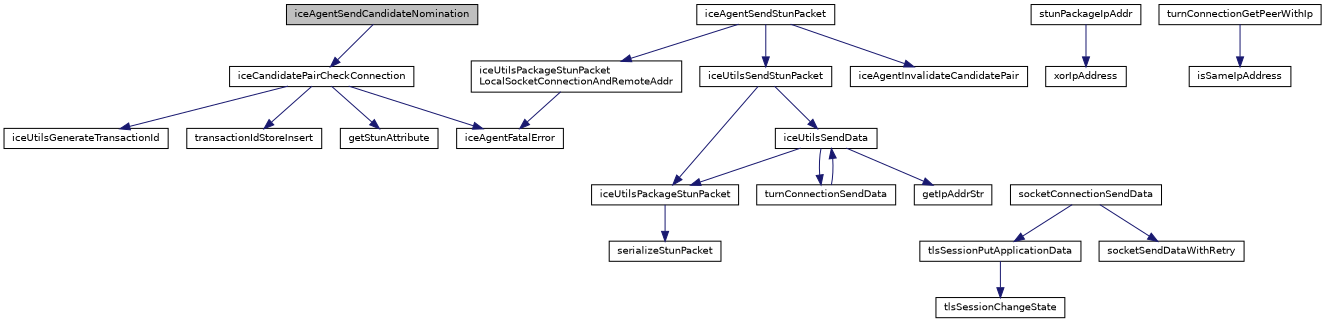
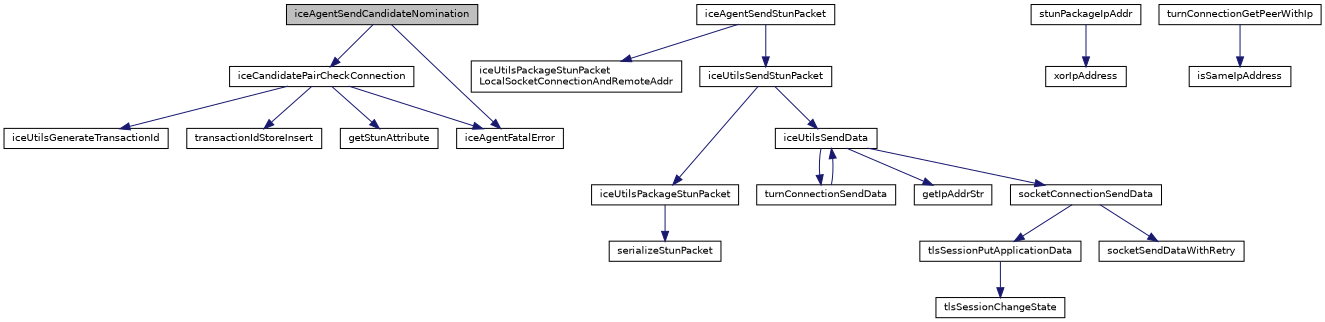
node "iceAgentInvalidateCandidatePair": removed
edge "iceUtilsPackageStunPacket LocalSocketConnectionAndRemoteAddr" -> "iceAgentFatalError": now "iceAgentSendCandidateNomination" -> "iceAgentFatalError"
edge "iceUtilsSendData" -> "iceUtilsPackageStunPacket": now "iceUtilsSendData" -> "socketConnectionSendData"
